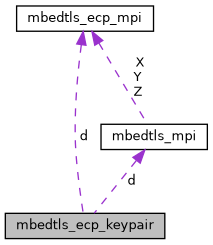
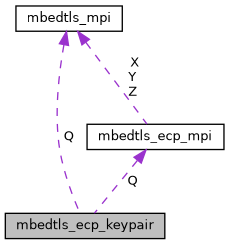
edge "mbedtls_mpi" -> "mbedtls_ecp_mpi": reversed
edge "mbedtls_ecp_keypair" -> "mbedtls_ecp_mpi": label " d" -> " Q"
edge "mbedtls_ecp_keypair" -> "mbedtls_mpi": label " d" -> " Q"
